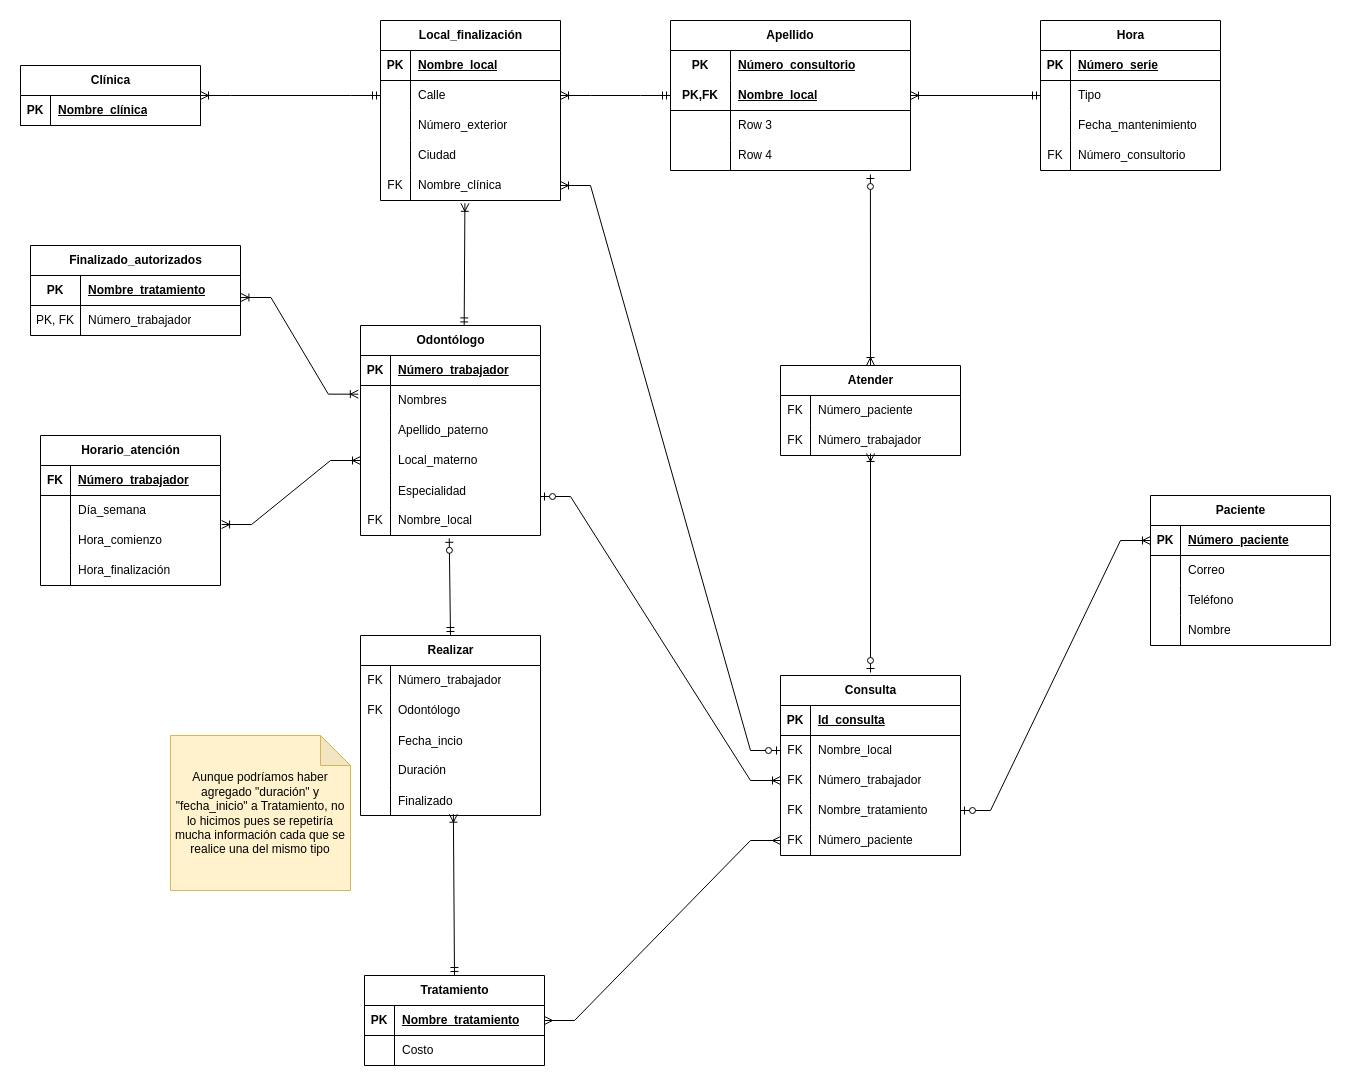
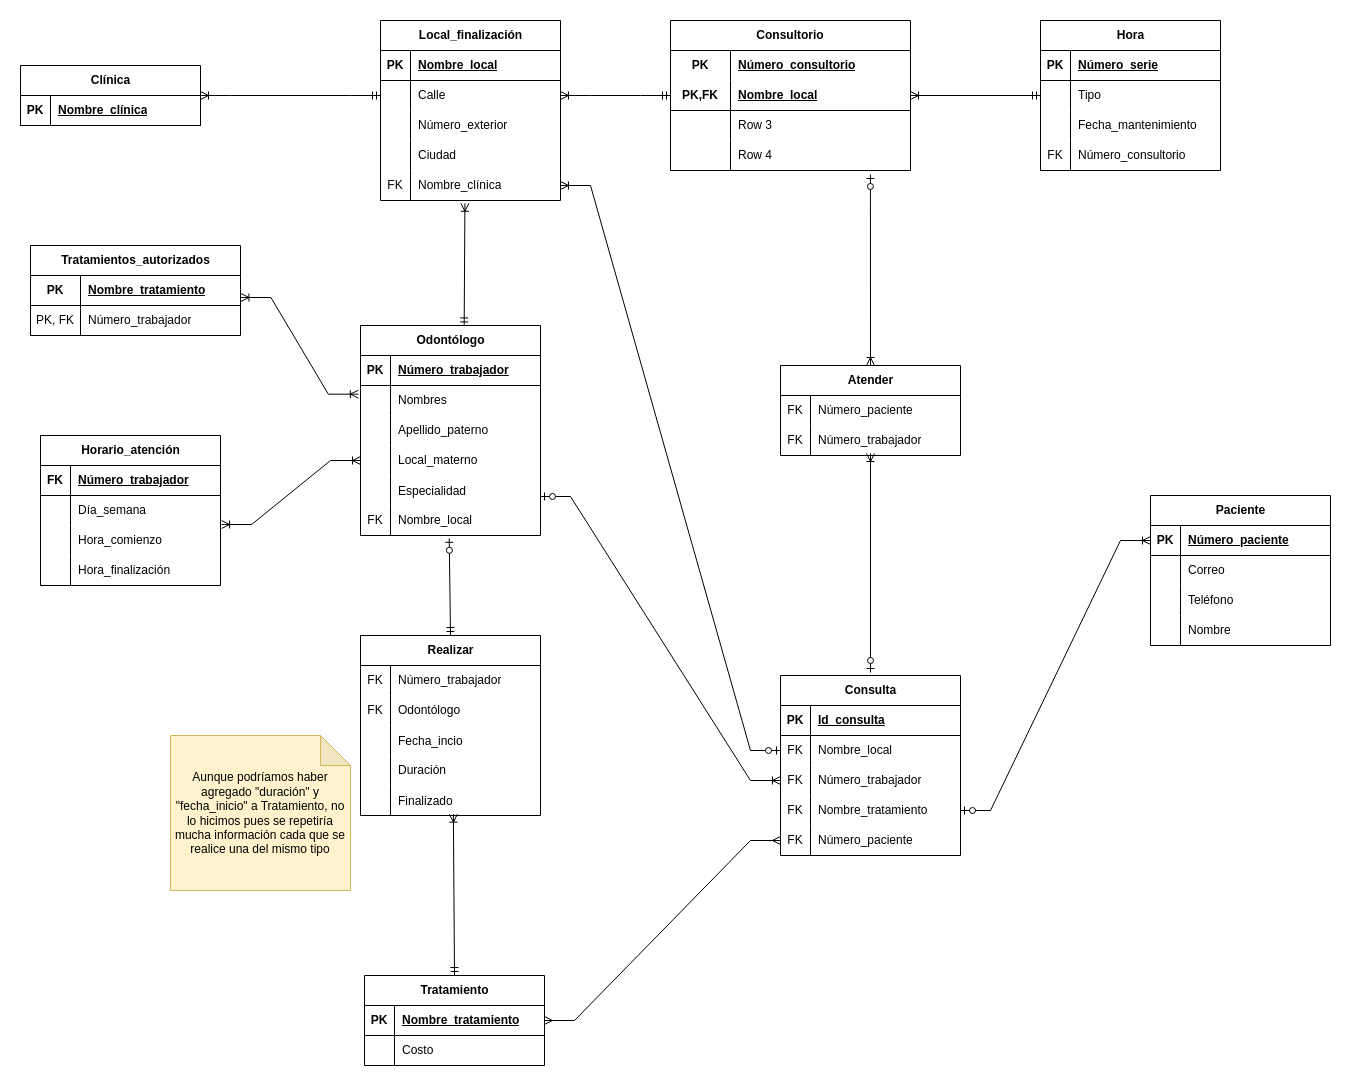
node "Apellido": label "Apellido" -> "Consultorio"
node "Finalizado_autorizados": label "Finalizado_autorizados" -> "Tratamientos_autorizados"
